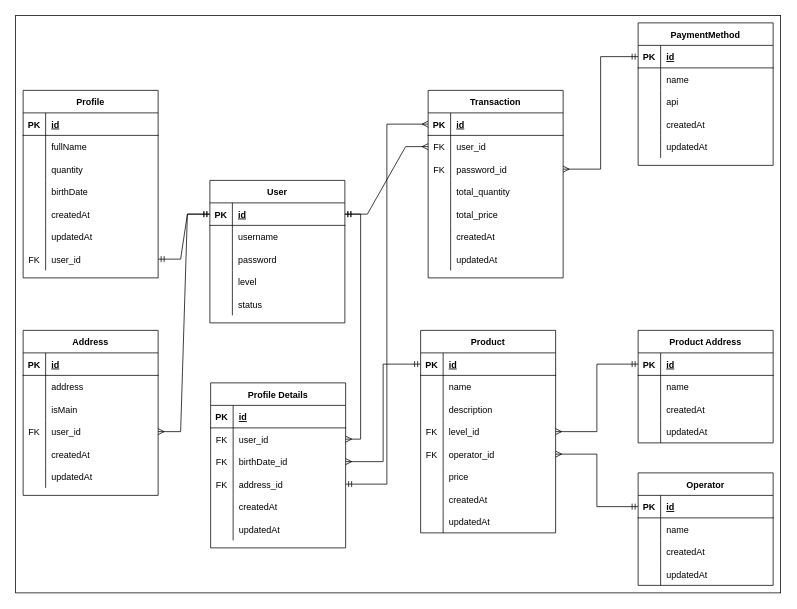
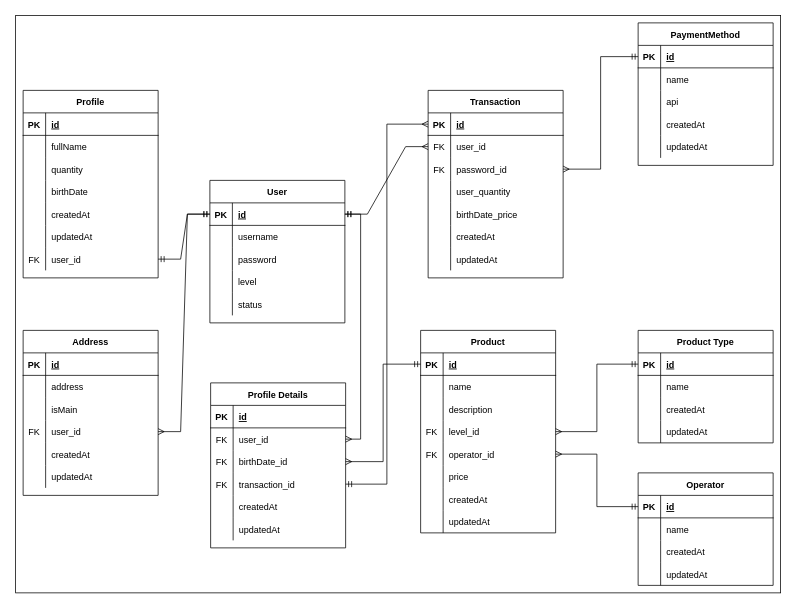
node "total_quantity": label "total_quantity" -> "user_quantity"
node "total_price": label "total_price" -> "birthDate_price"
node "Product Address": label "Product Address" -> "Product Type"
node "address_id": label "address_id" -> "transaction_id"
